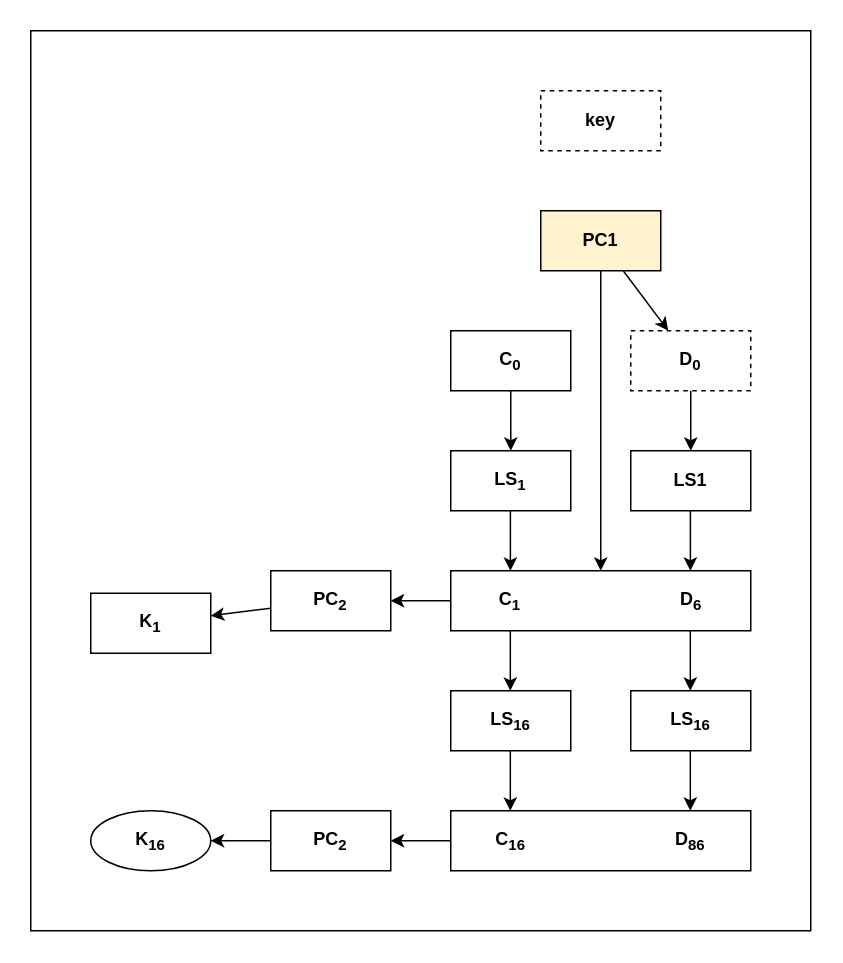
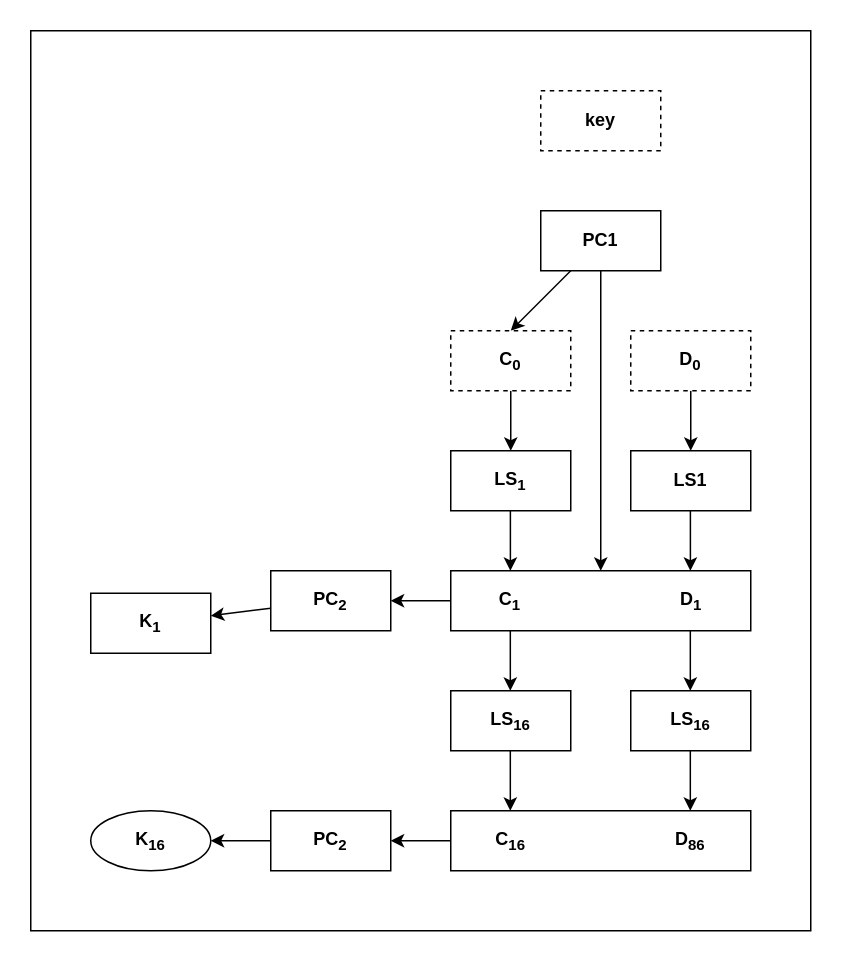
node "PC1": fillcolor #fff2cc -> #ffffff
edge "PC1" -> "D0": now "PC1" -> "C0"
node "C0": style solid -> dashed
node "C1 D6": label "C1 D6" -> "C1 D1"
